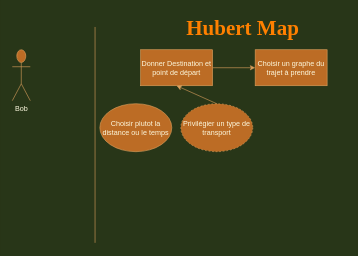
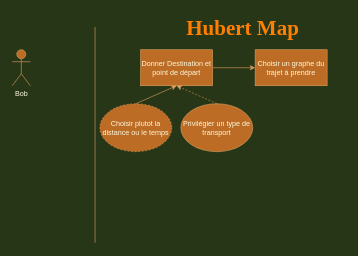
node "Bob": size 18x51 -> 18x36
edge "Choisir plutot la distance ou le temps" -> "Donner Destination et point de départ": added
edge "Privilégier un type de transport" -> "Donner Destination et point de départ": style solid -> dashed
node "Choisir plutot la distance ou le temps": style solid -> dashed
node "Privilégier un type de transport": style dashed -> solid
